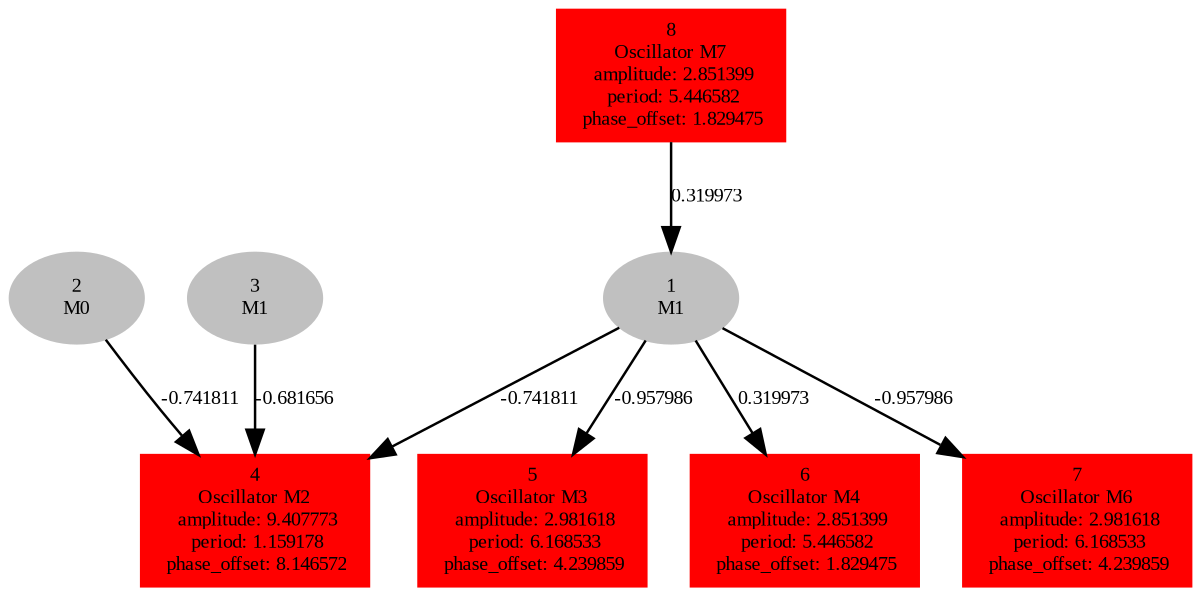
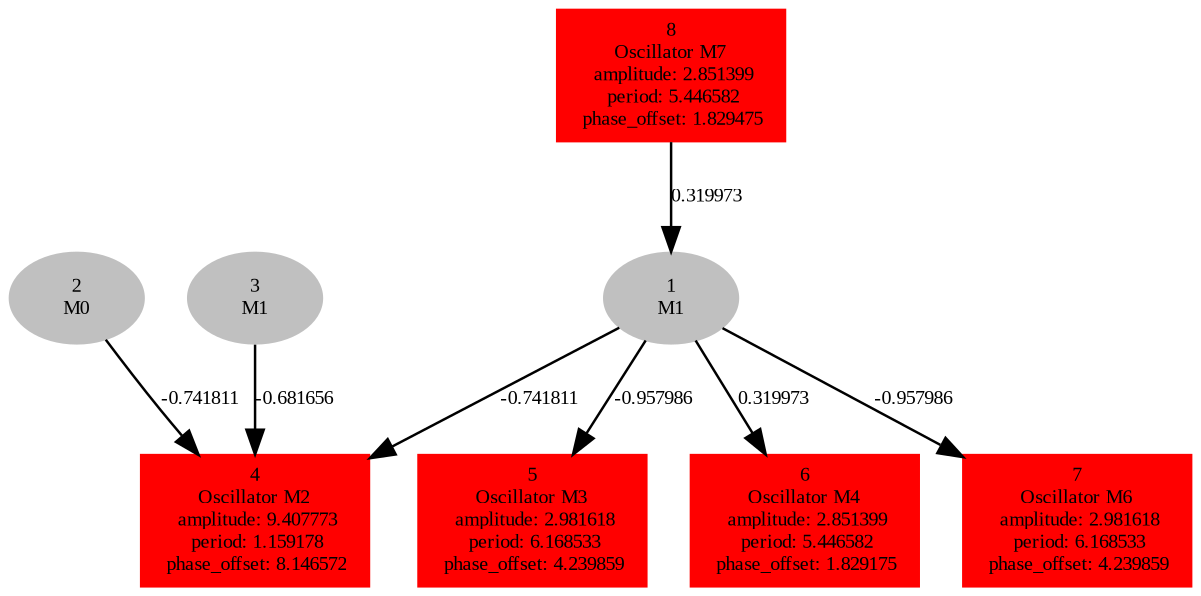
node "6": text "phase_offset: 1.829475" -> "phase_offset: 1.829175"
